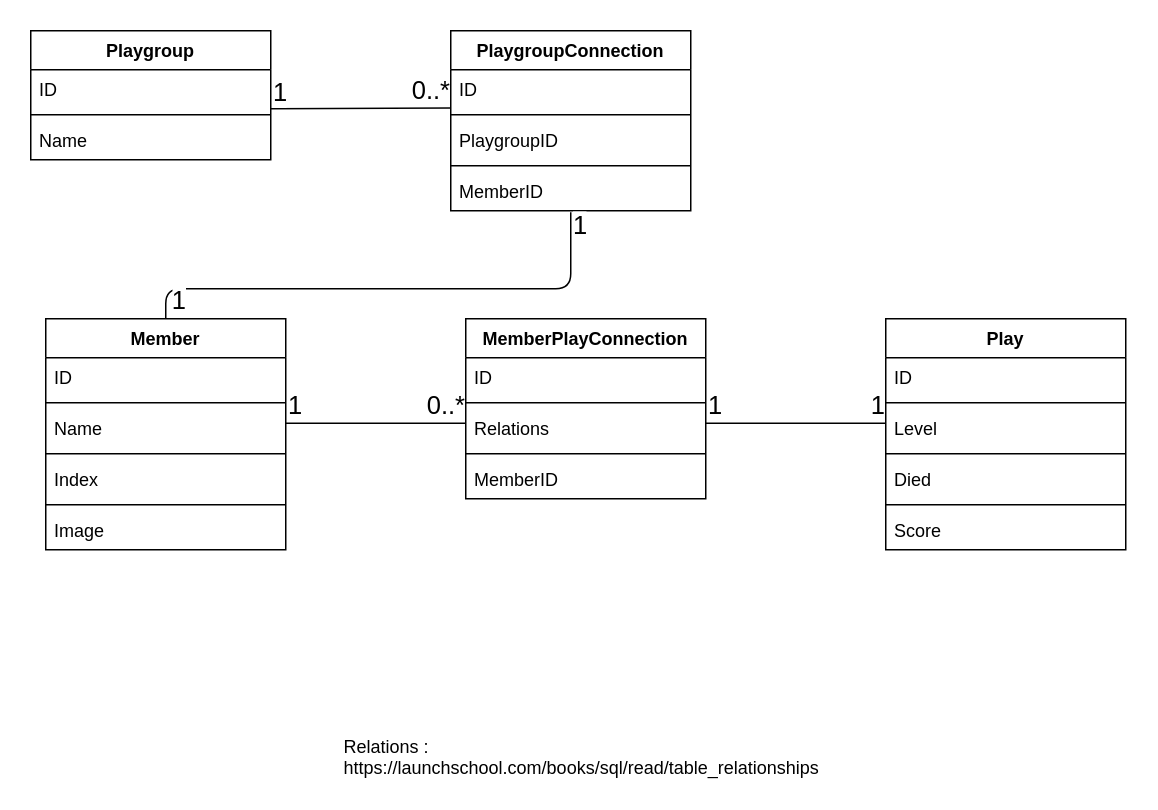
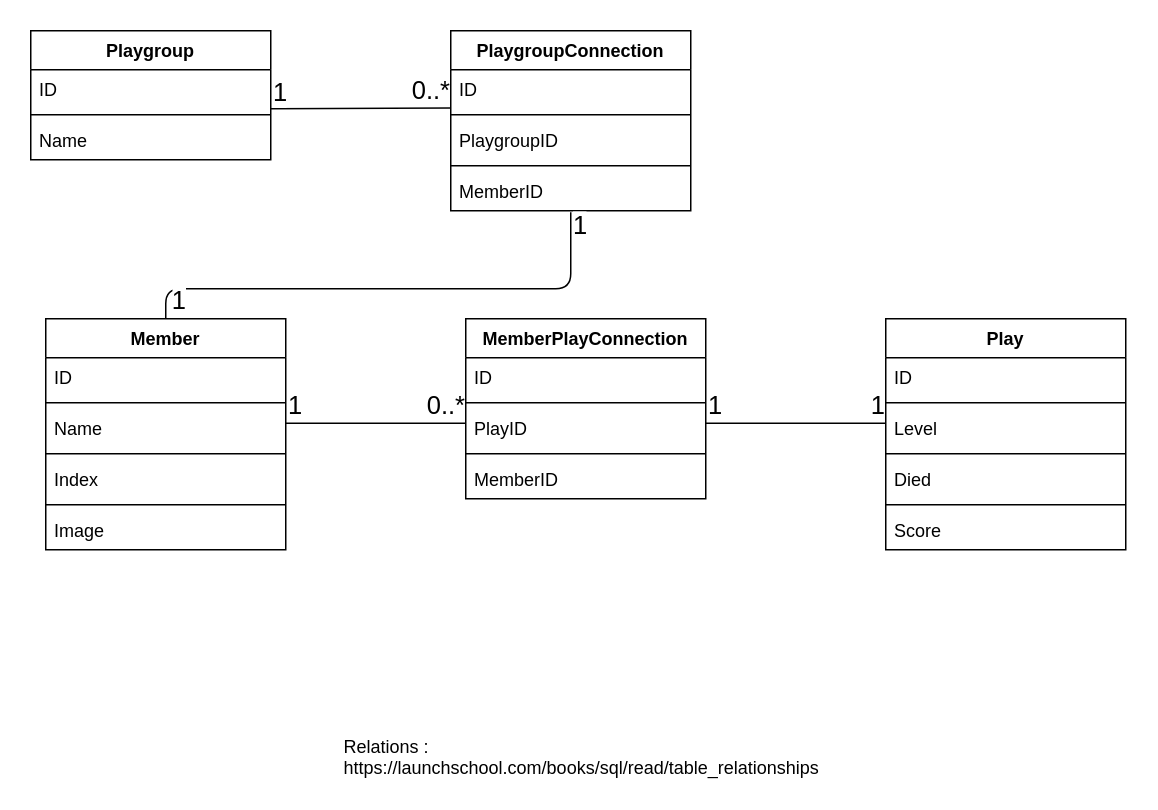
node "Relations": label "Relations" -> "PlayID"
